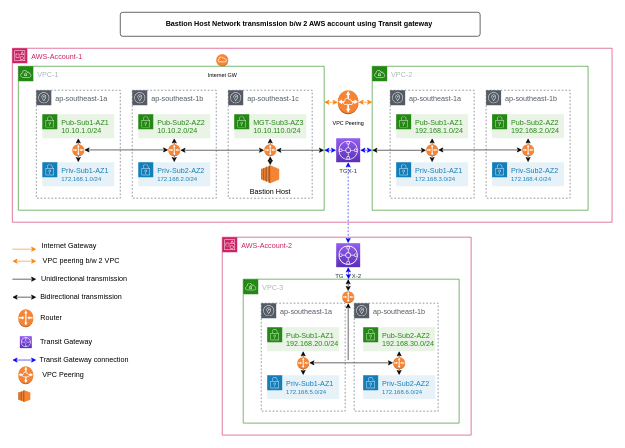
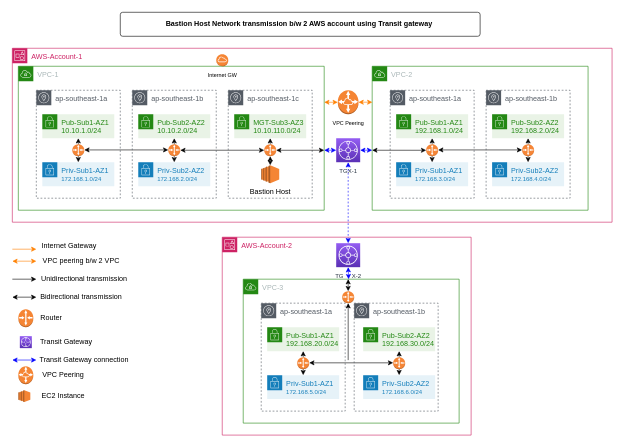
node "EC2 Instance": added
